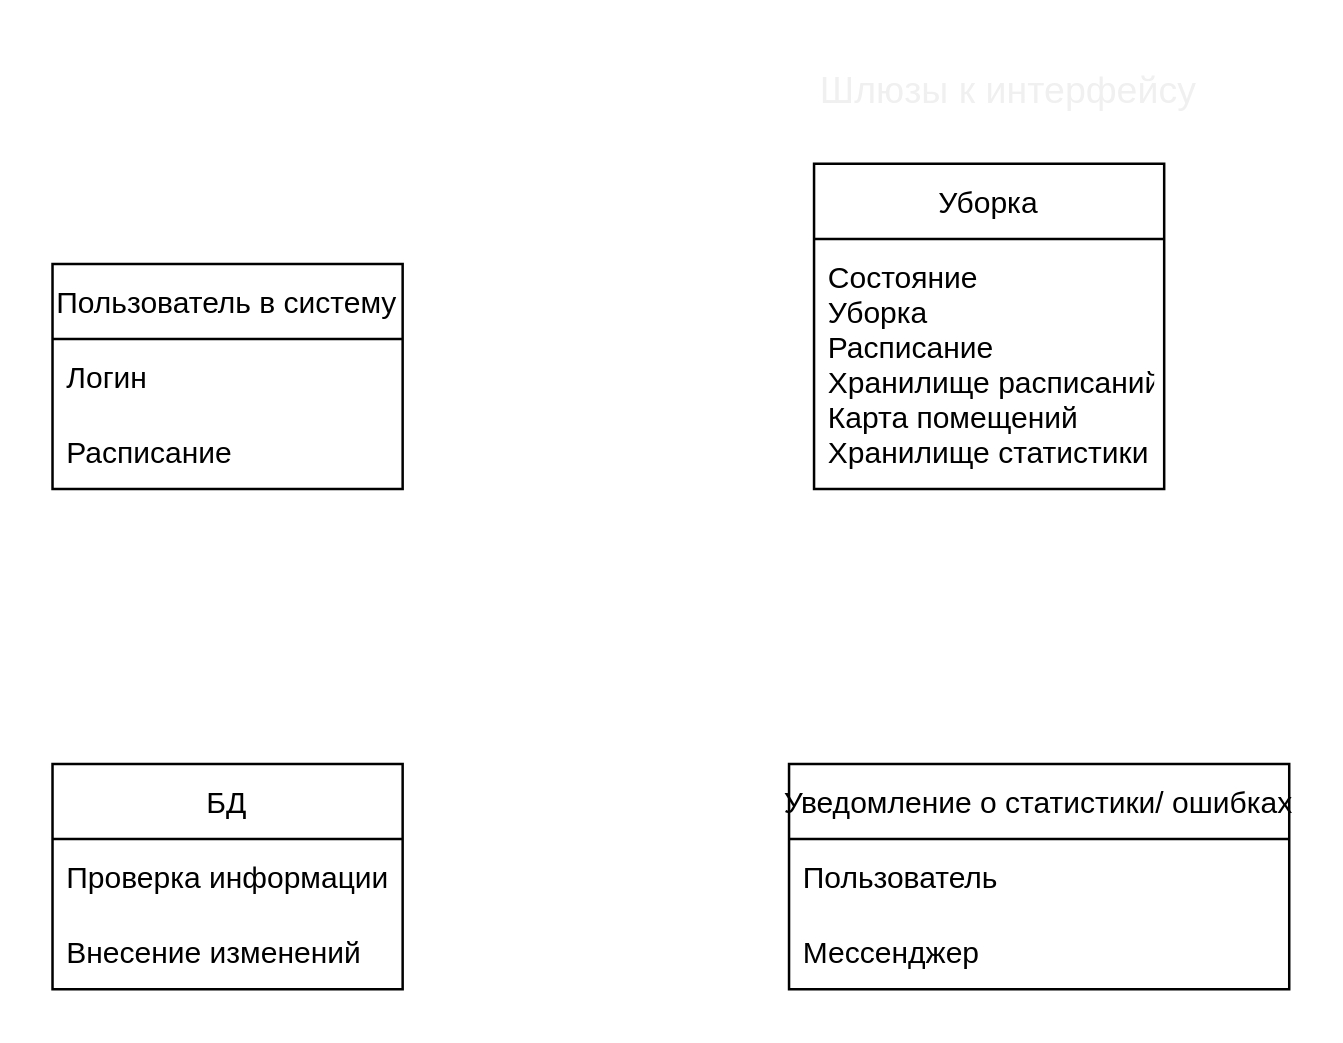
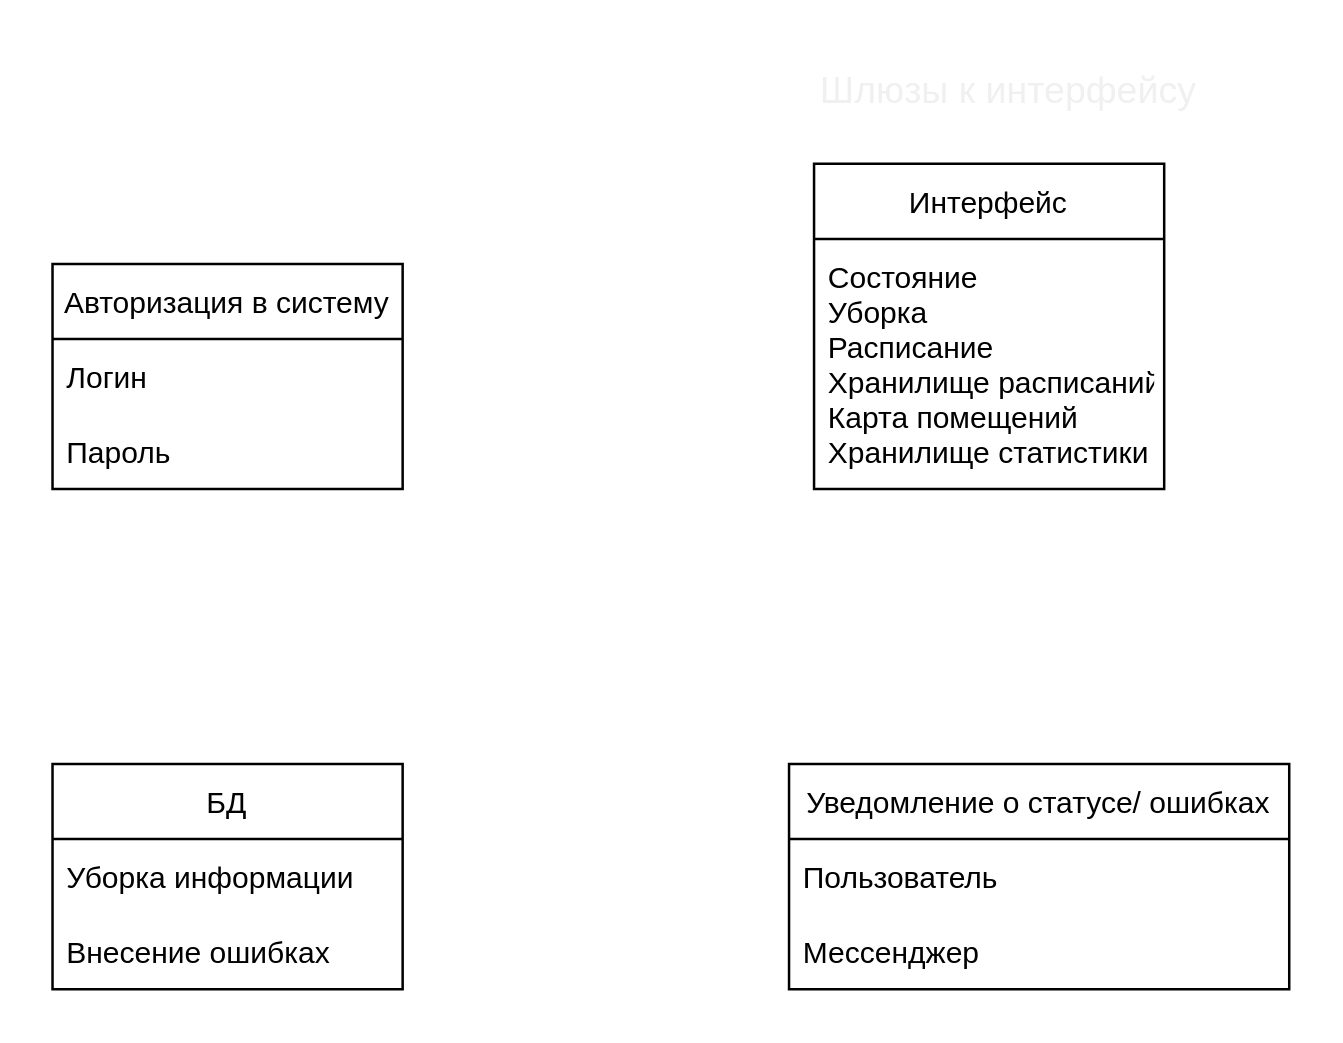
node "Уборка": label "Уборка" -> "Интерфейс"
node "Пользователь в систему": label "Пользователь в систему" -> "Авторизация в систему"
node "Расписание": label "Расписание" -> "Пароль"
node "Уведомление о статистики/ ошибках": label "Уведомление о статистики/ ошибках" -> "Уведомление о статусе/ ошибках"
node "Проверка информации": label "Проверка информации" -> "Уборка информации"
node "Внесение изменений": label "Внесение изменений" -> "Внесение ошибках"
